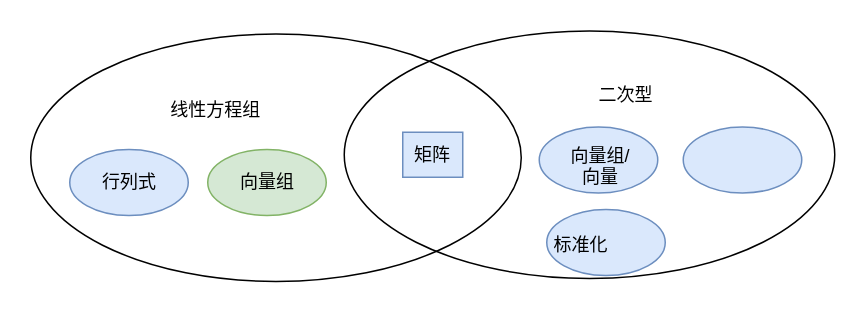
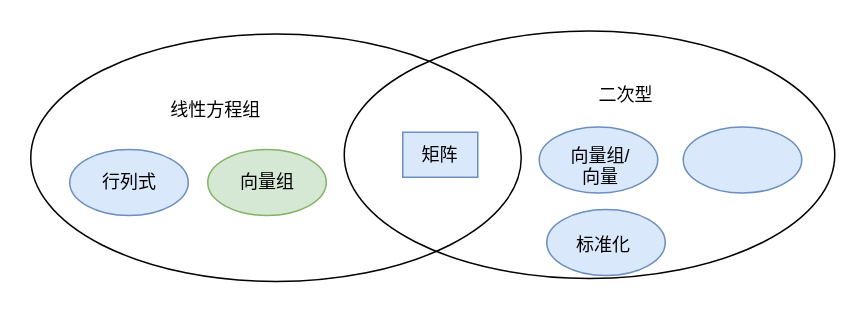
node "矩阵": size 60x45 -> 75x45
node "标准化": moved (584, 242) -> (606, 242)
